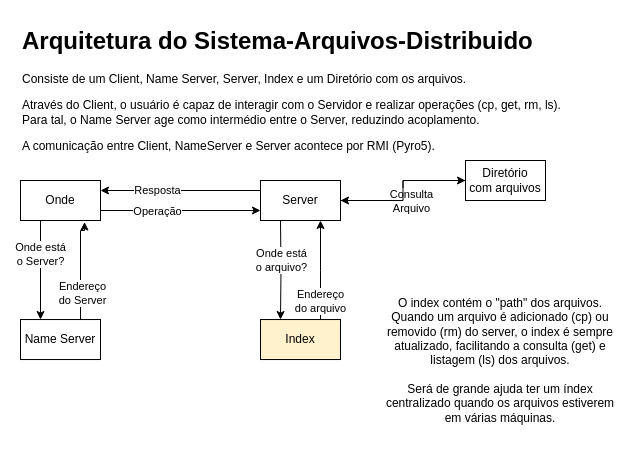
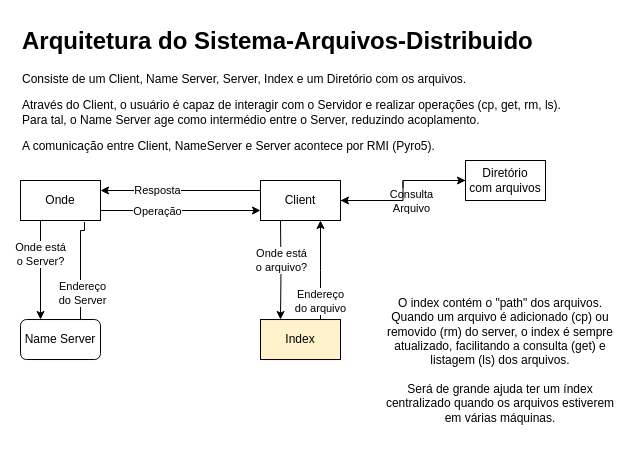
node "Server": label "Server" -> "Client"
edge "Name Server" -> "Onde": arrowhead classic -> none
node "Name Server": shape rectangle -> rounded rectangle
